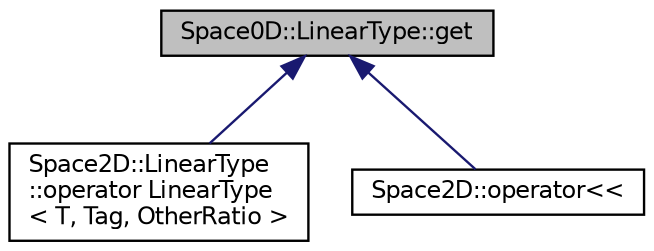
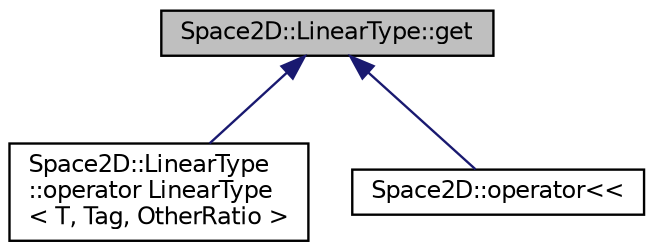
node "Space0D::LinearType::get": label "Space0D::LinearType::get" -> "Space2D::LinearType::get"
